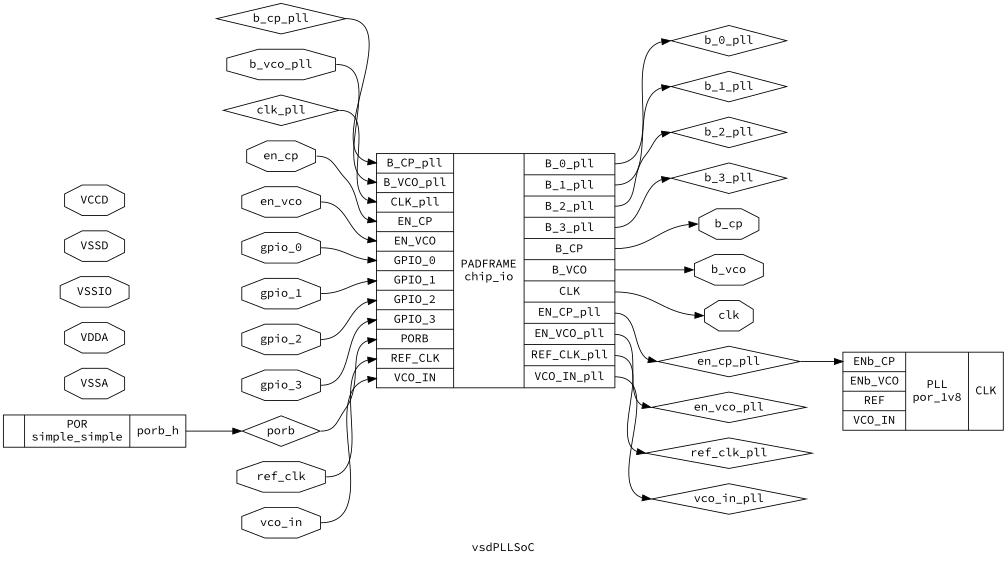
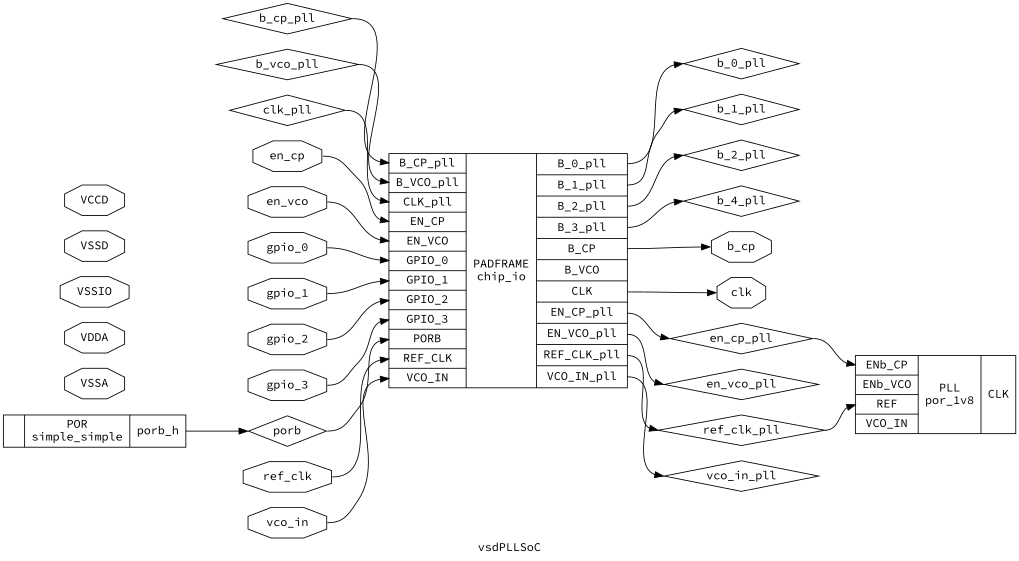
node "b_vco_pll": shape octagon -> diamond
node "b_3_pll": label "b_3_pll" -> "b_4_pll"
node "b_vco": removed
edge "ref_clk_pll" -> "ENb_CP": added
